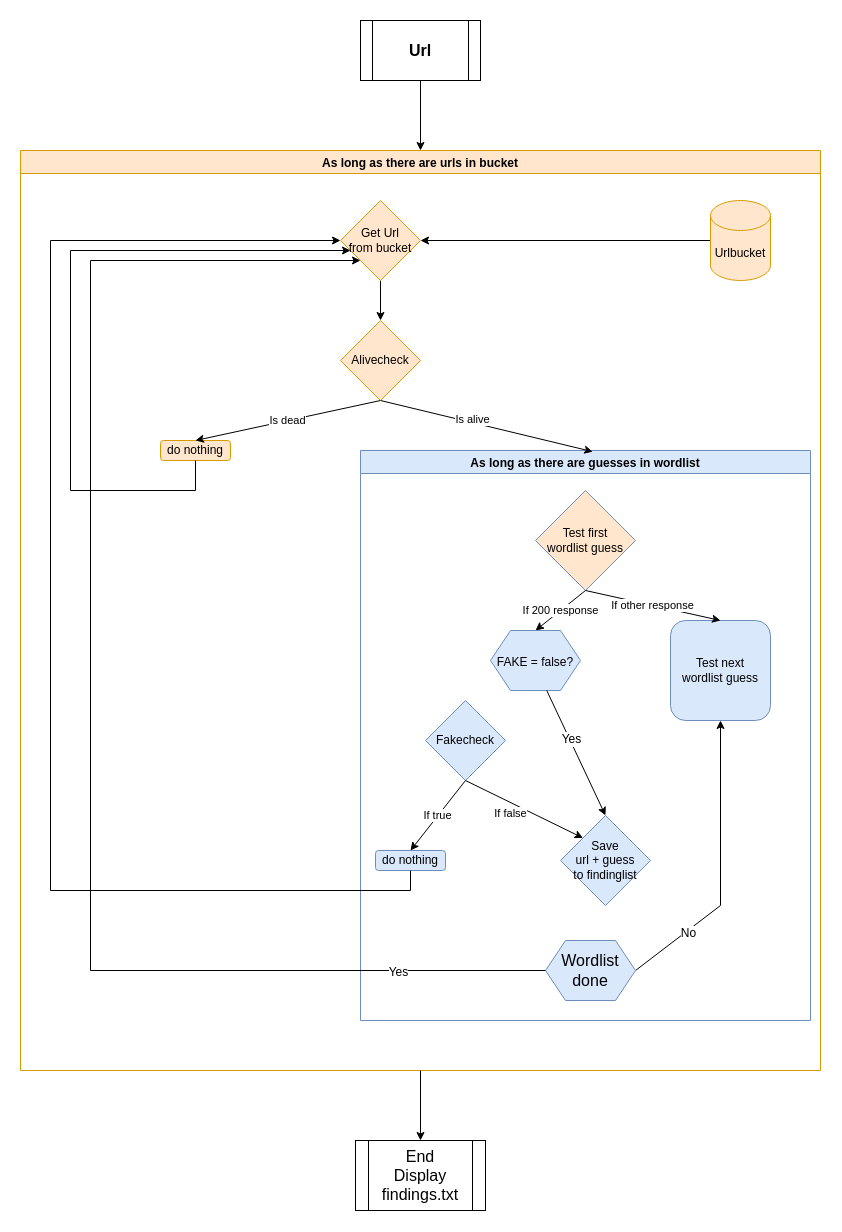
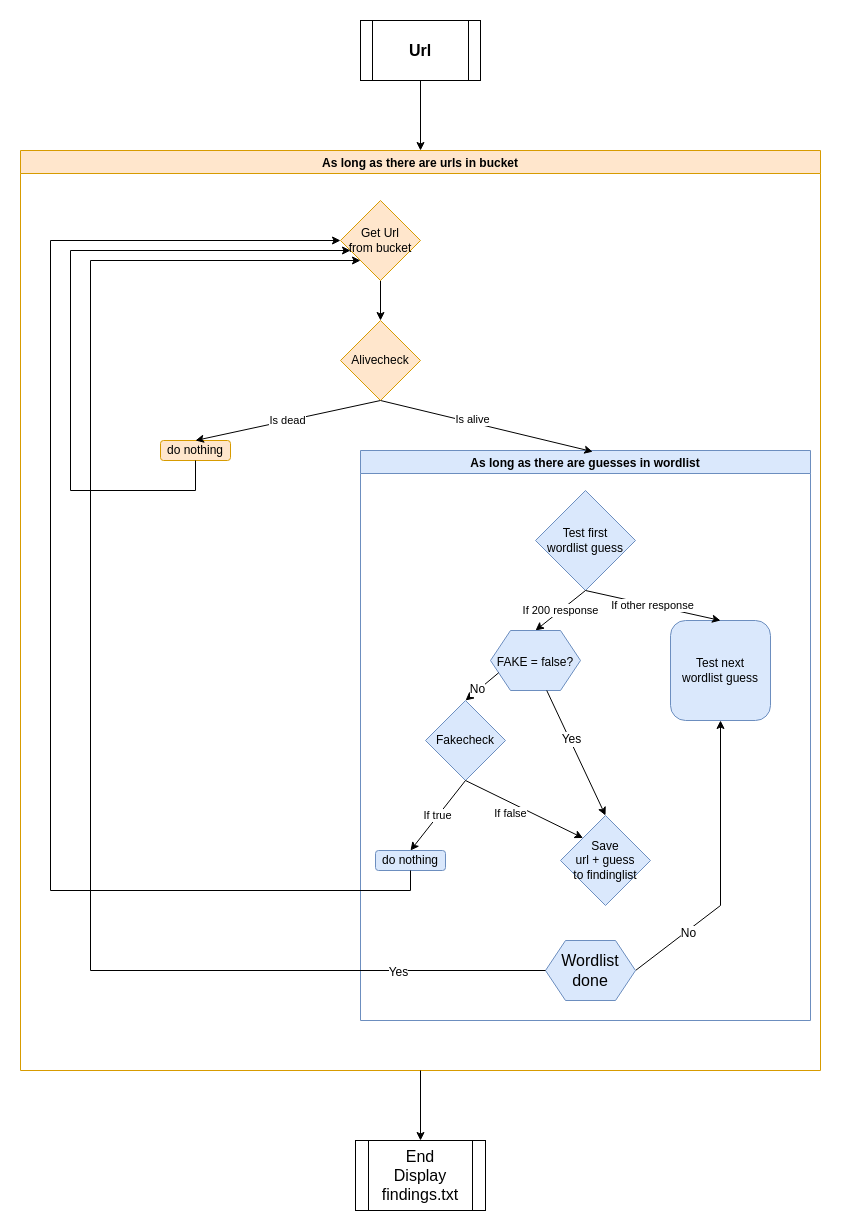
edge "Urlbucket" -> "Get Url from bucket": removed
node "Urlbucket": removed
node "Test first wordlist guess": fillcolor #ffe6cc -> #dae8fc
edge "FAKE = false?" -> "Fakecheck": added, label "No"
